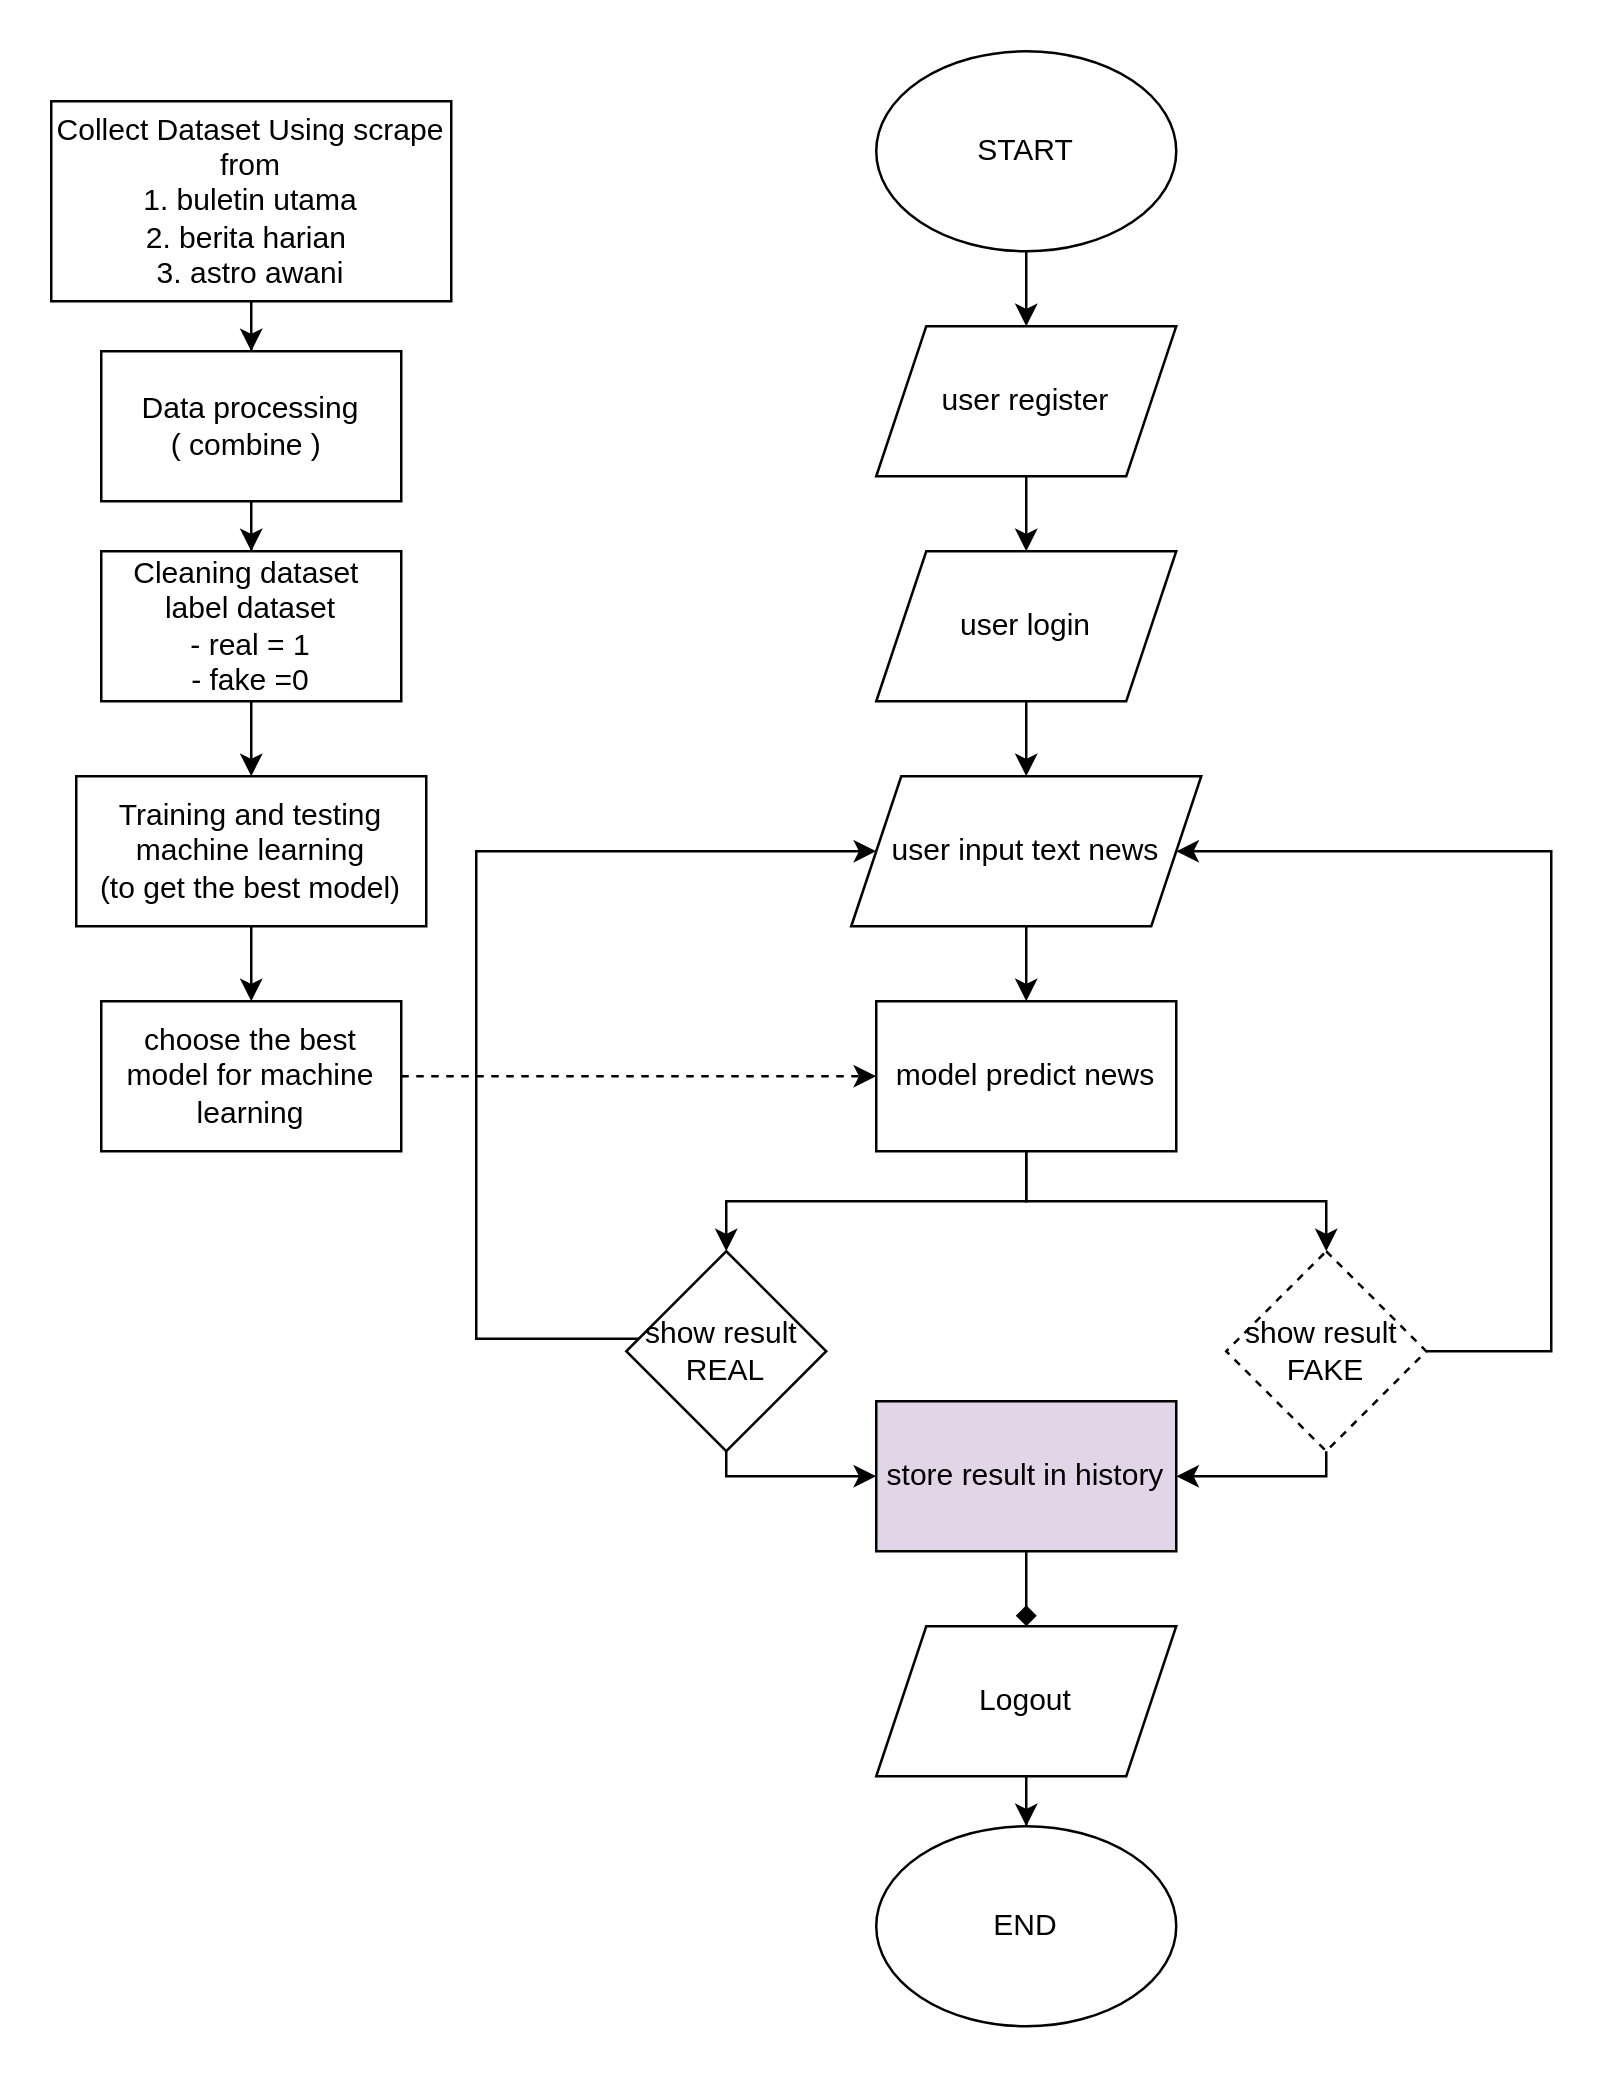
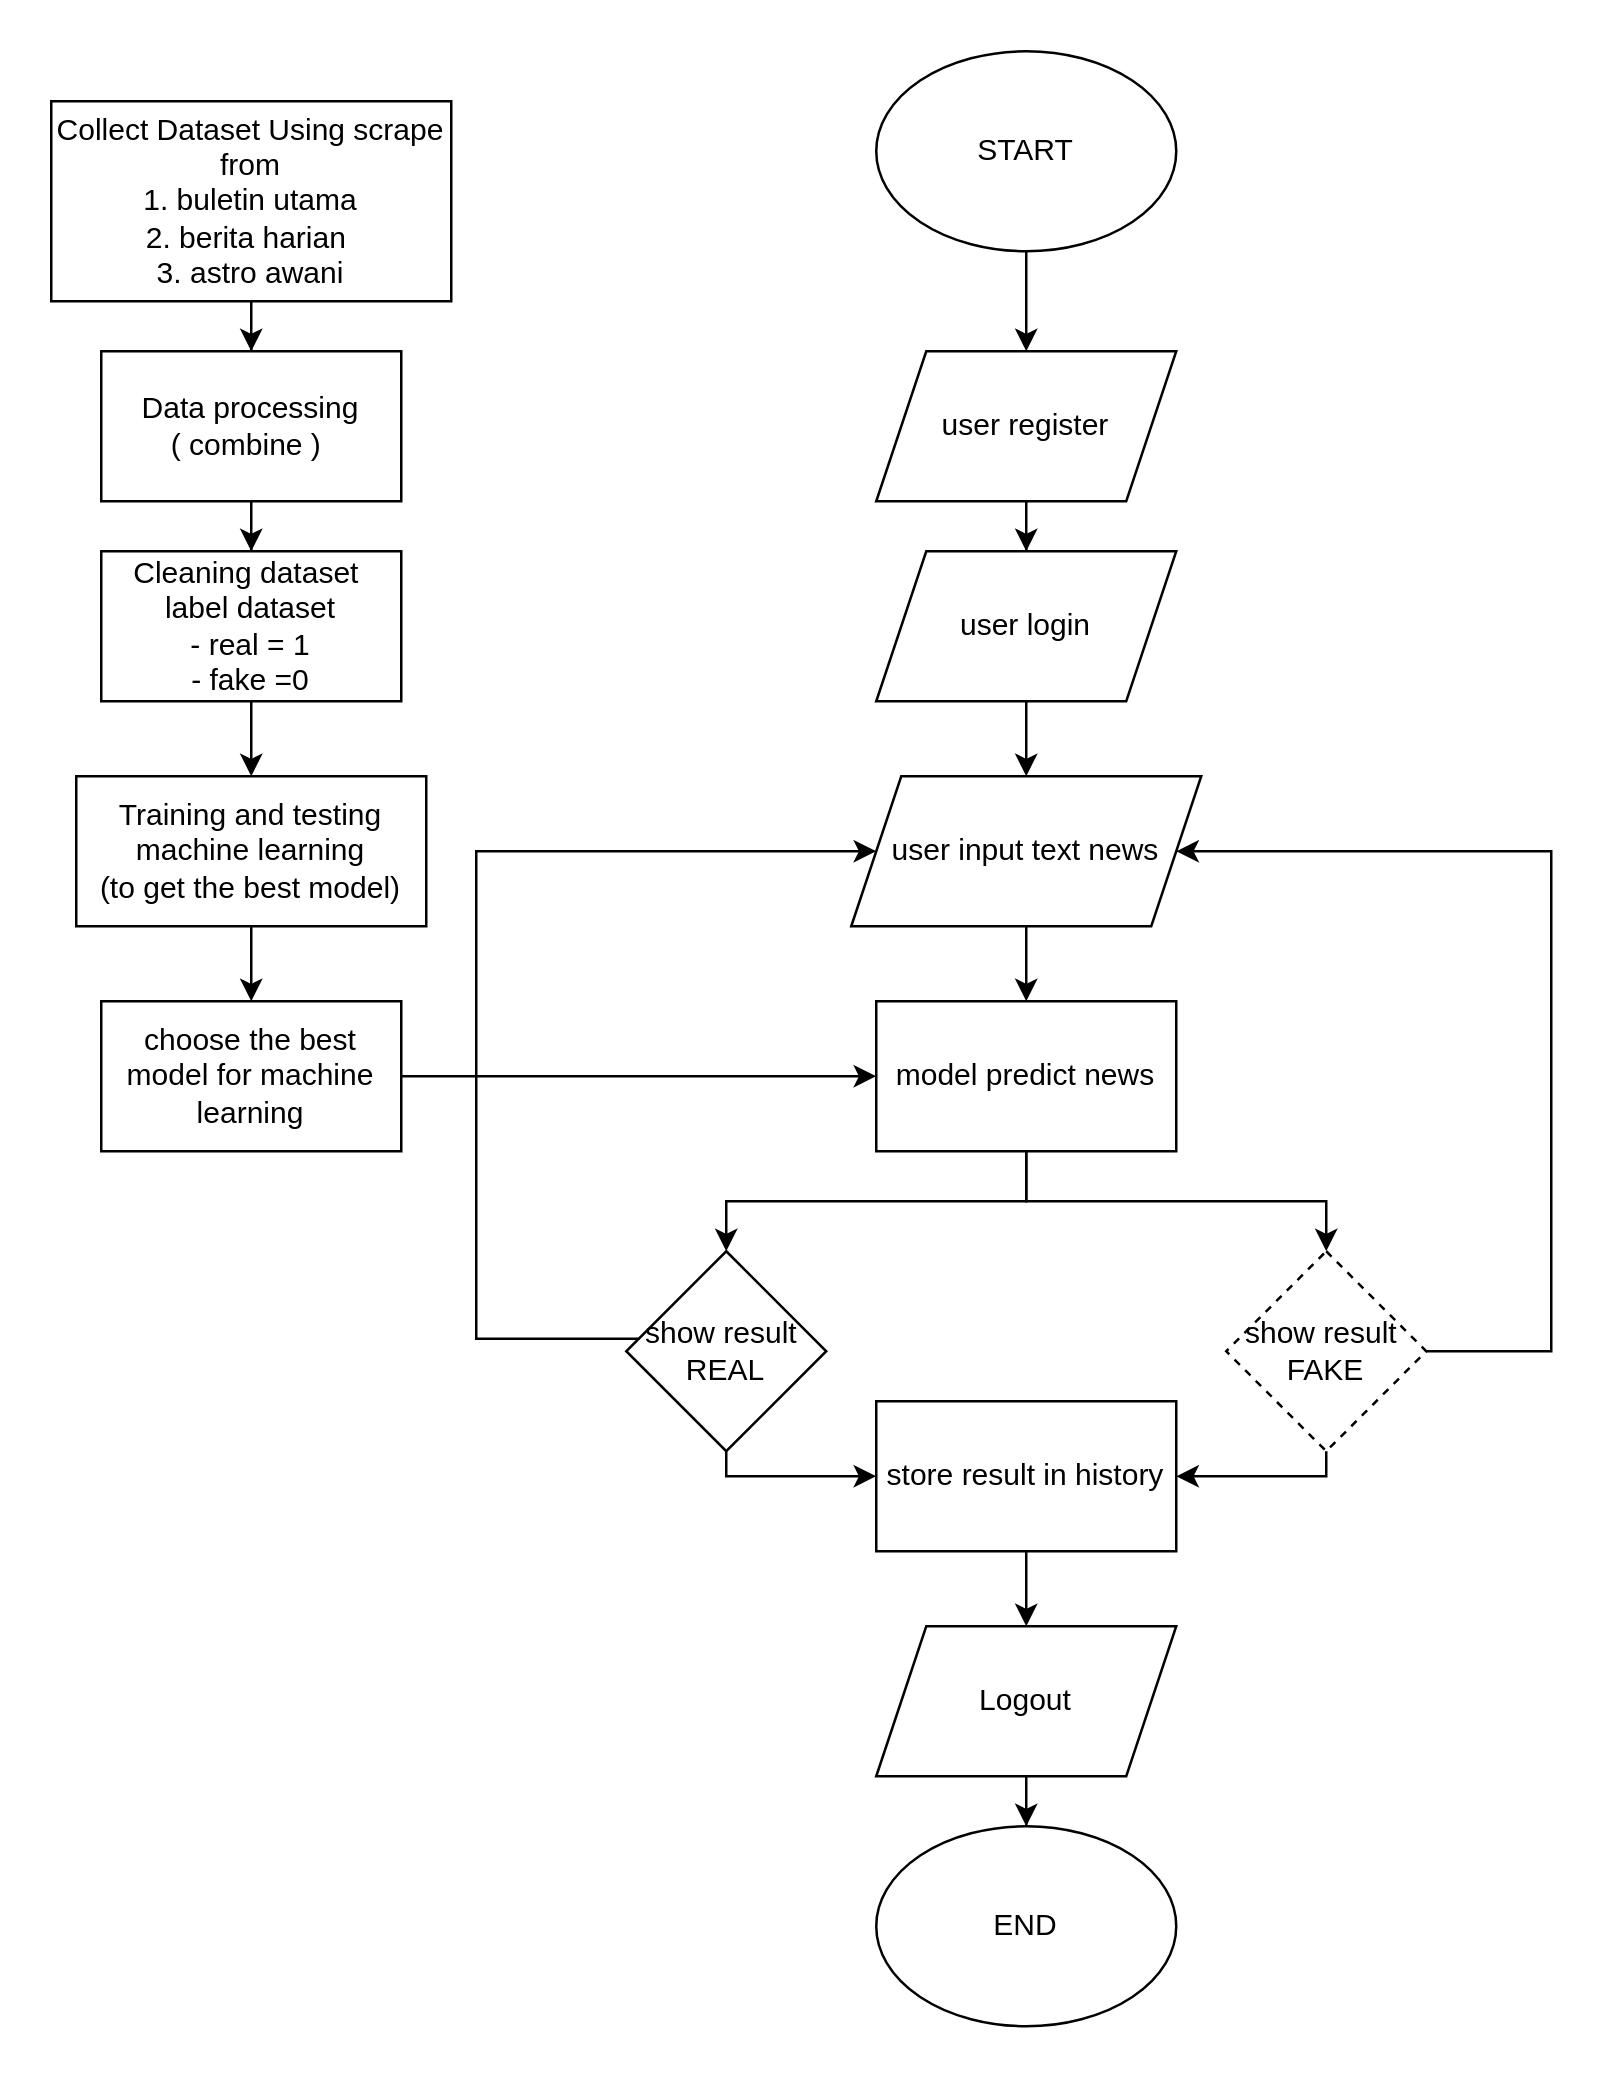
node "user register": moved (1026, 401) -> (1026, 426)
edge "choose the best model for machine learning" -> "model predict news": style dashed -> solid
node "store result in history": fillcolor #e1d5e7 -> #ffffff
edge "store result in history" -> "Logout": arrowhead diamond -> classic
